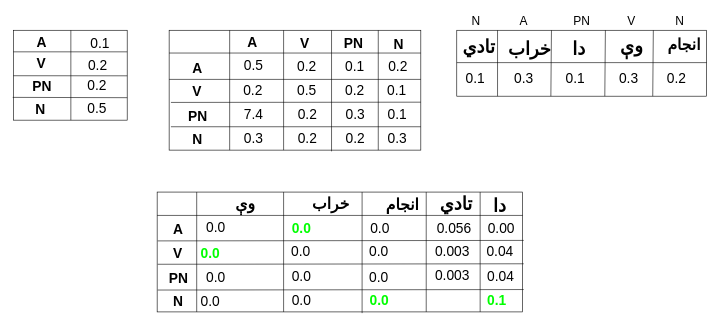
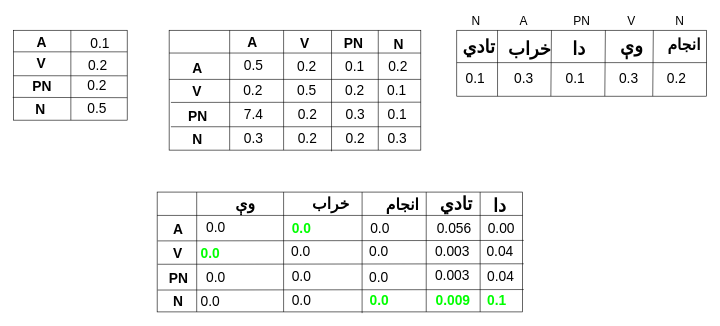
node "0.009": added
